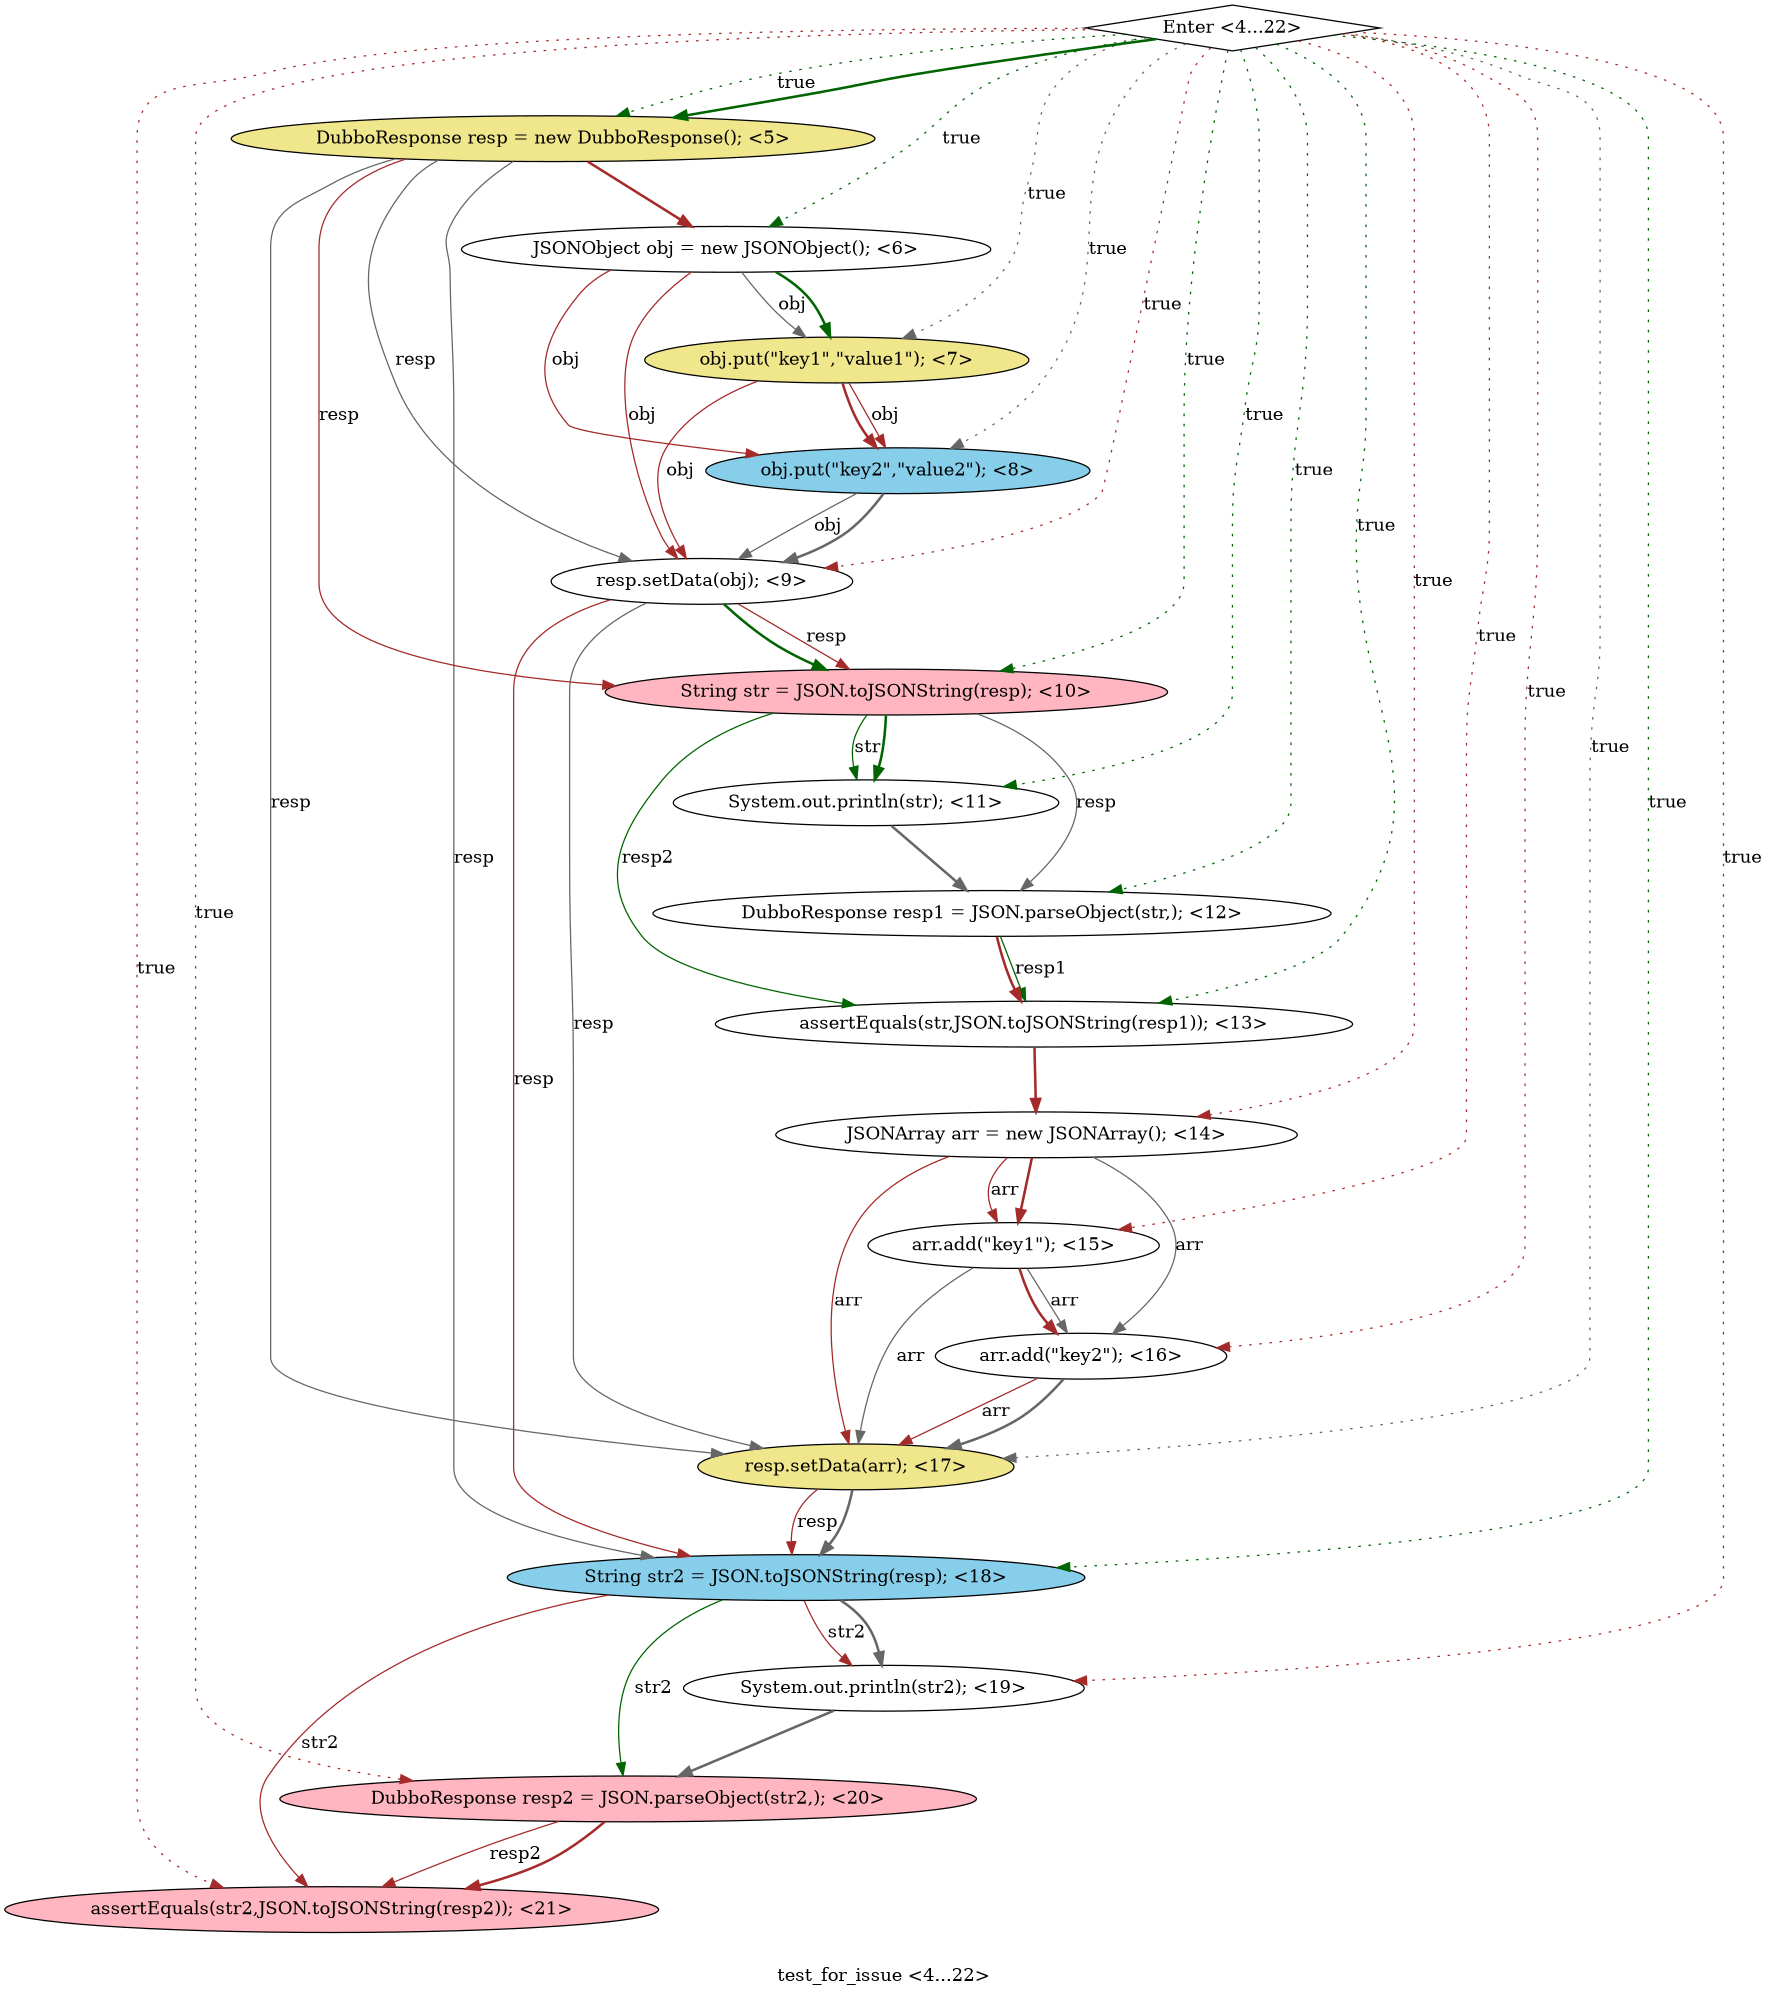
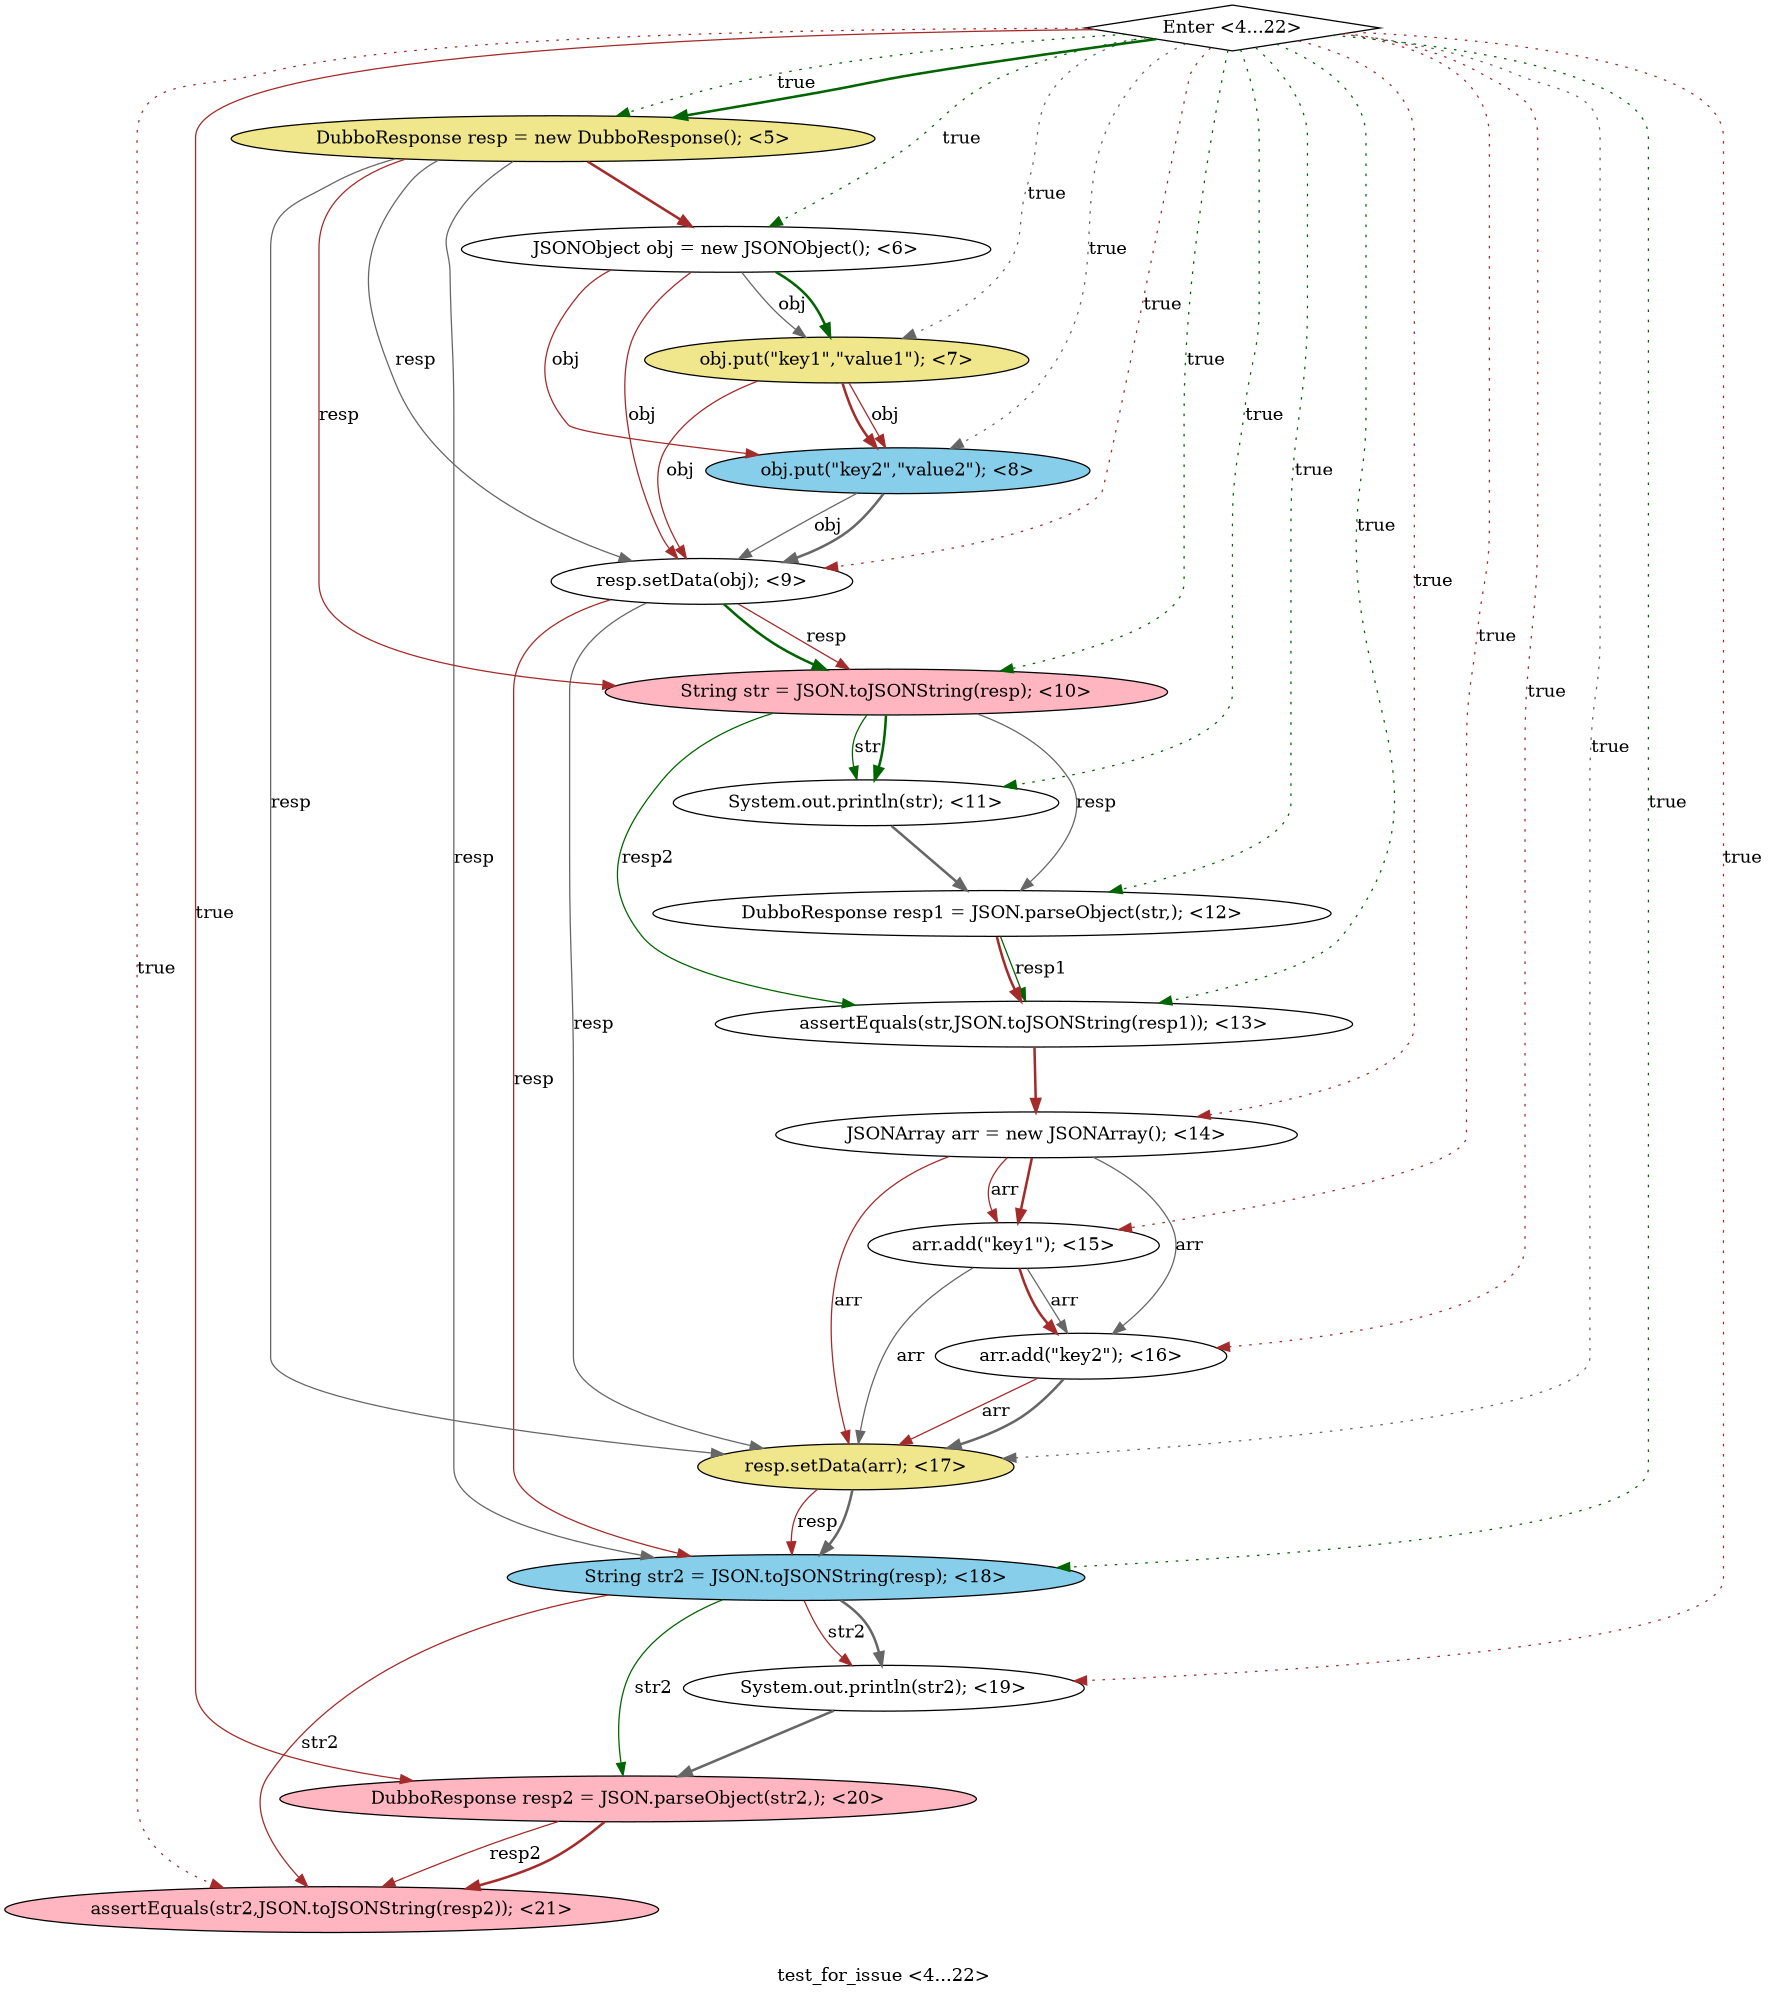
edge "Enter <4...22>" -> "DubboResponse resp2 = JSON.parseObject(str2,); <20>": style dotted -> solid
